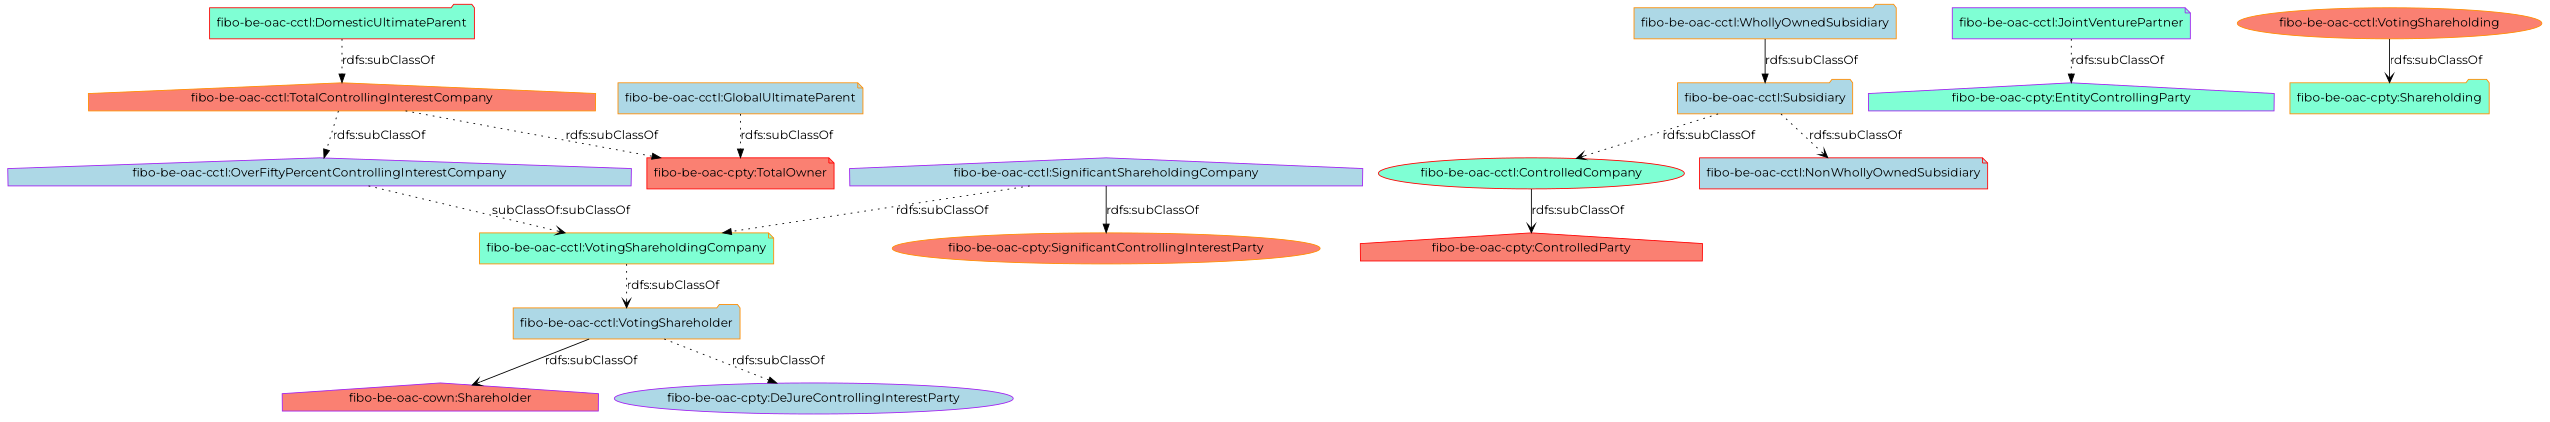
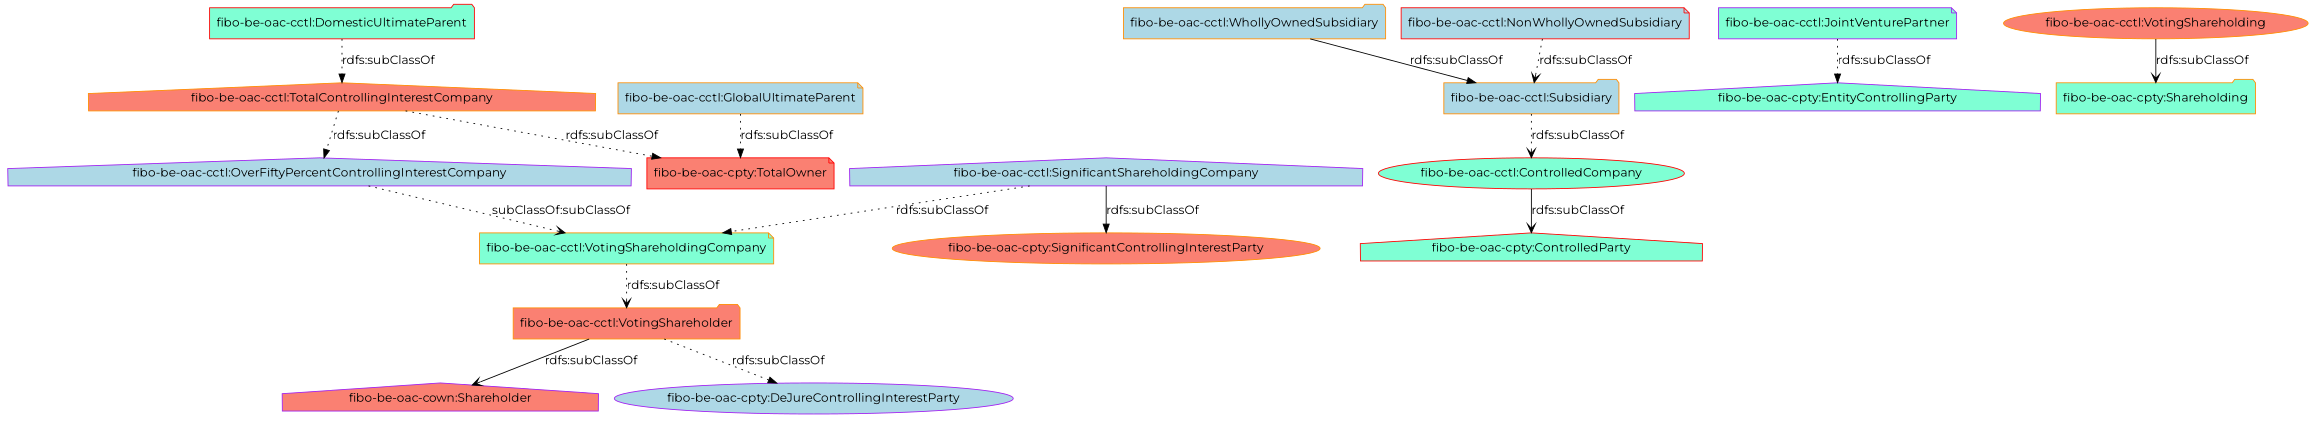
edge "fibo-be-oac-cctl:Subsidiary" -> "fibo-be-oac-cctl:NonWhollyOwnedSubsidiary": reversed
node "fibo-be-oac-cpty:ControlledParty": fillcolor salmon -> aquamarine
node "fibo-be-oac-cctl:VotingShareholder": fillcolor lightblue -> salmon
